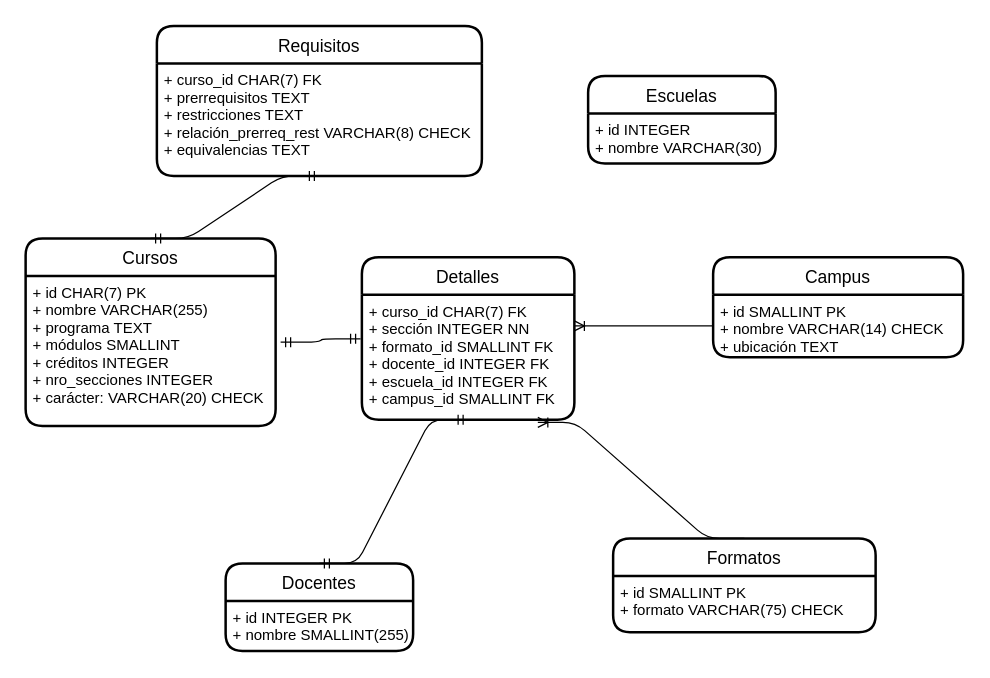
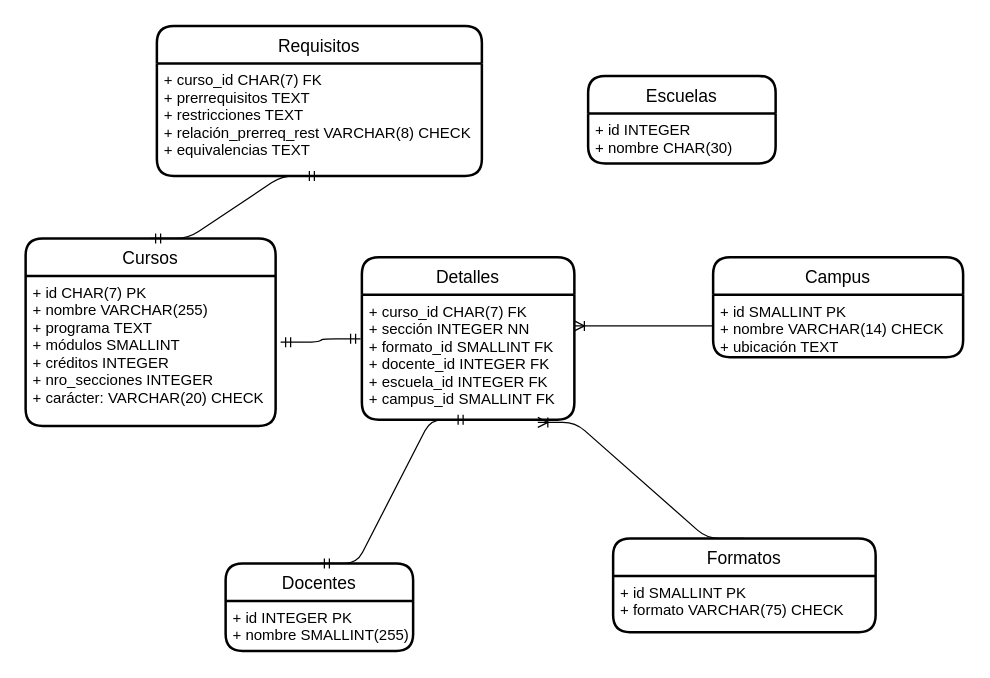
node "+ id INTEGER + nombre VARCHAR(30)": label "+ id INTEGER + nombre VARCHAR(30)" -> "+ id INTEGER + nombre CHAR(30)"
